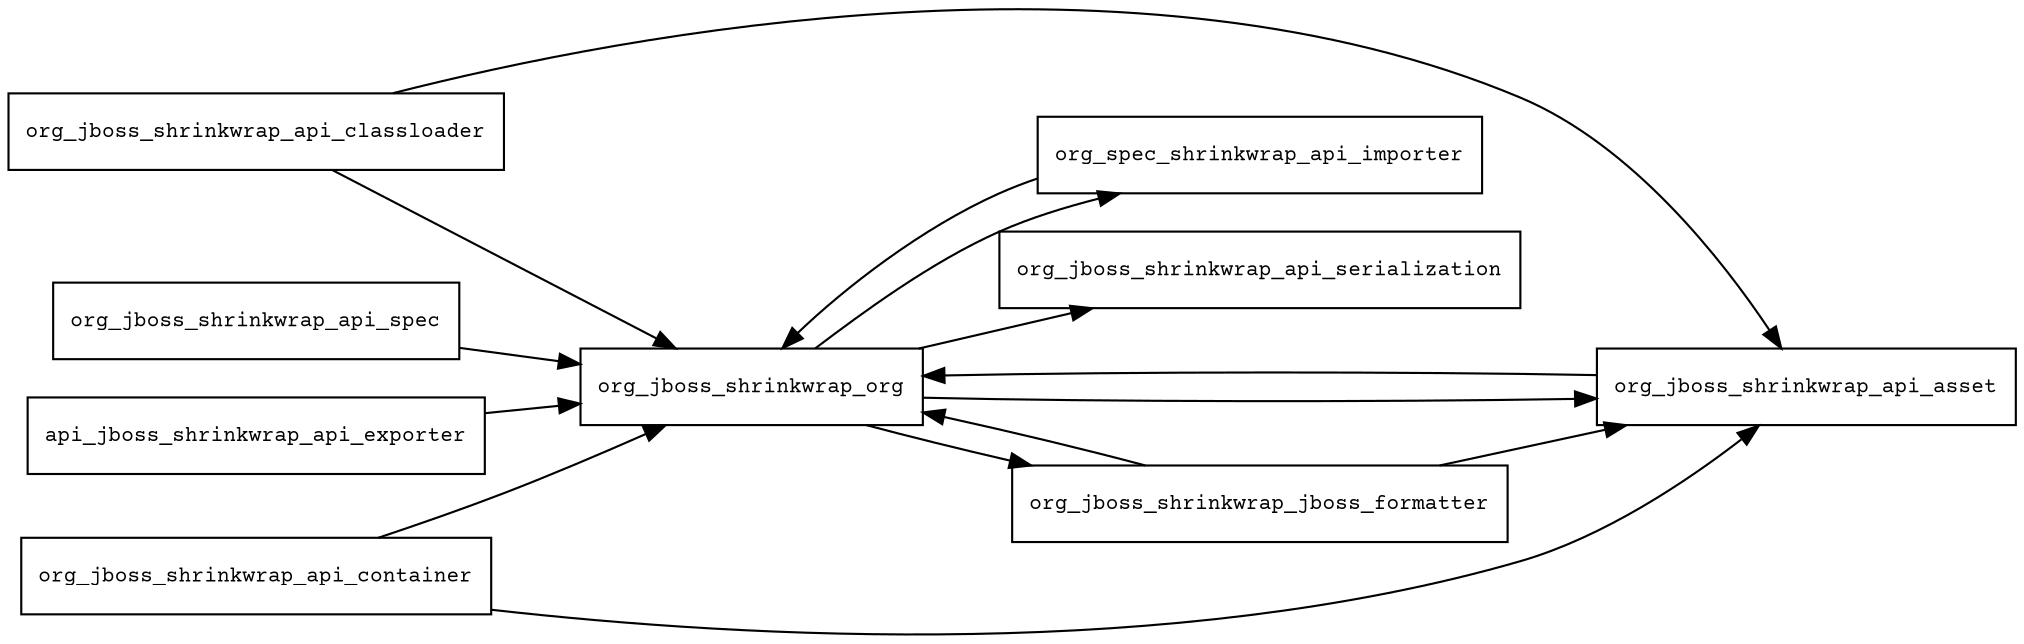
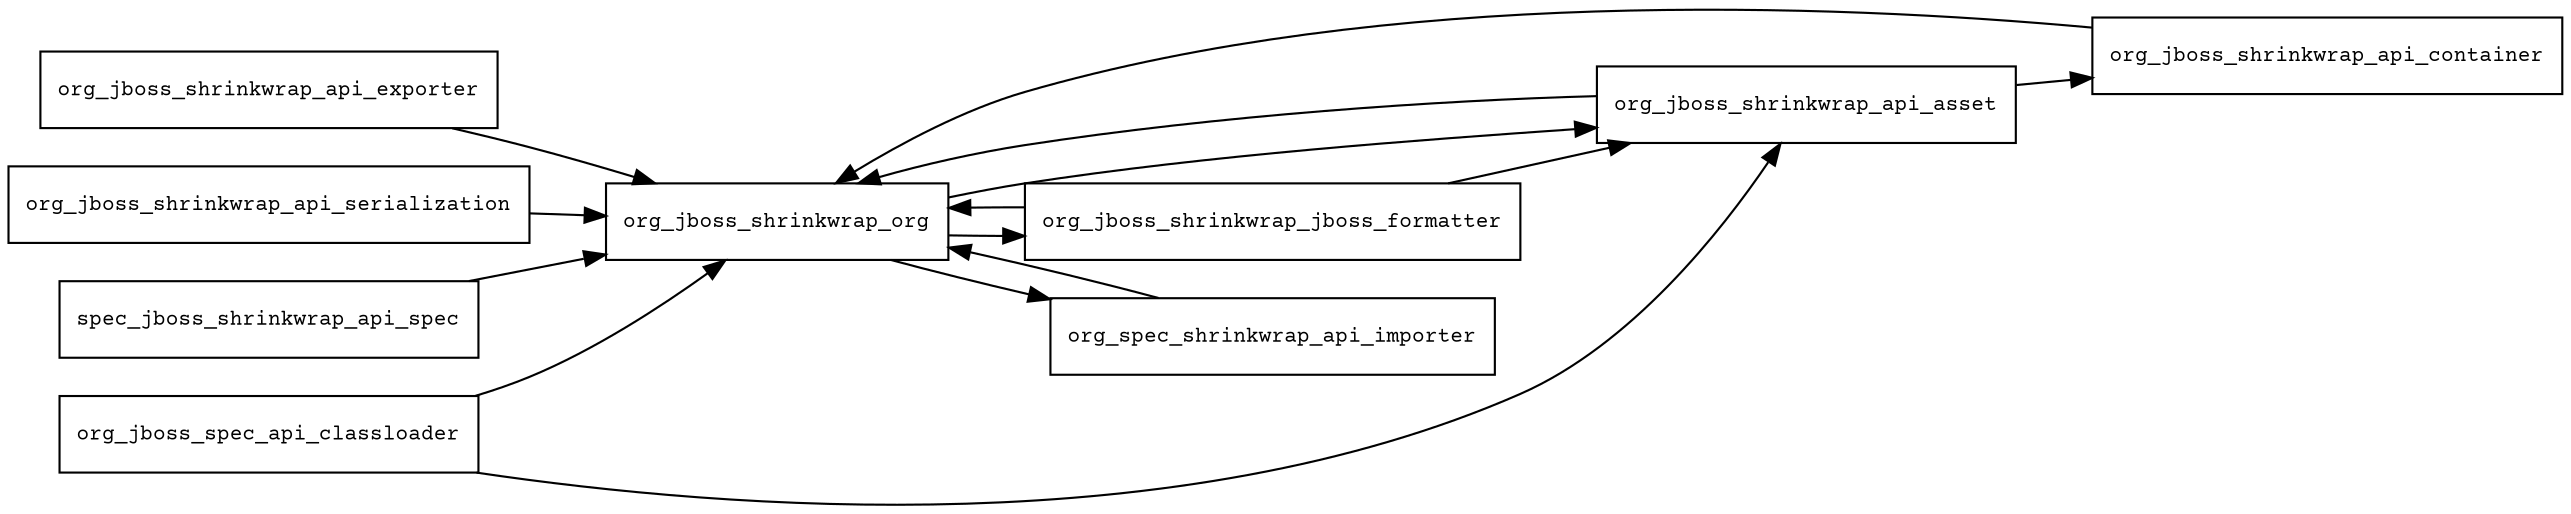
node "org_jboss_shrinkwrap_api_classloader": label "org_jboss_shrinkwrap_api_classloader" -> "org_jboss_spec_api_classloader"
node "org_jboss_shrinkwrap_api_spec": label "org_jboss_shrinkwrap_api_spec" -> "spec_jboss_shrinkwrap_api_spec"
edge "org_jboss_shrinkwrap_org" -> "org_jboss_shrinkwrap_api_serialization": reversed
node "api_jboss_shrinkwrap_api_exporter": label "api_jboss_shrinkwrap_api_exporter" -> "org_jboss_shrinkwrap_api_exporter"
edge "org_jboss_shrinkwrap_api_container" -> "org_jboss_shrinkwrap_api_asset": reversed
